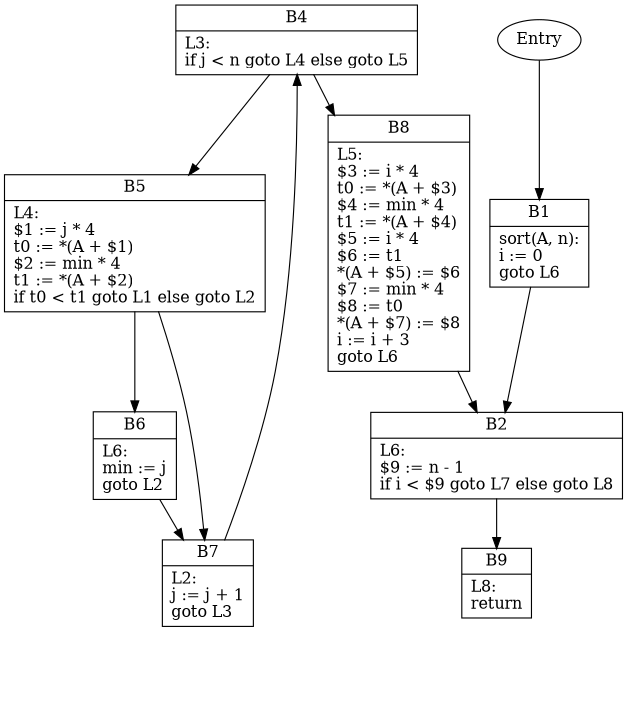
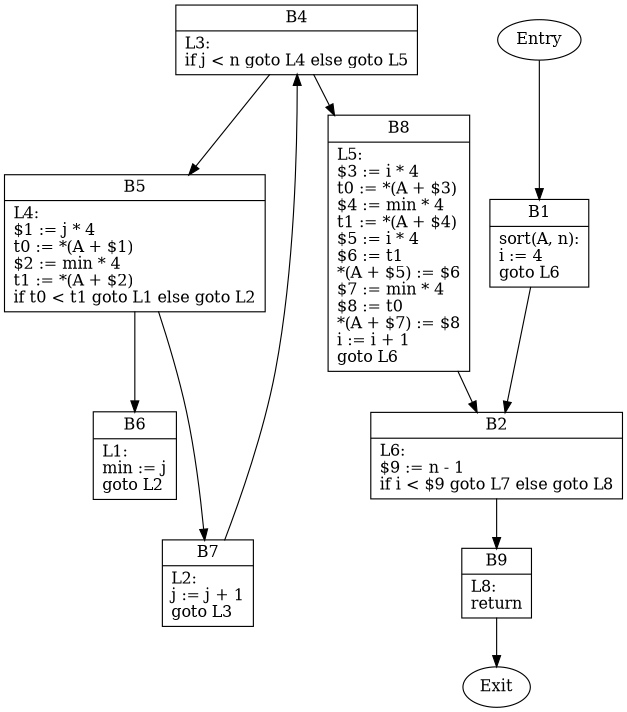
node "B1": text "i := 0" -> "i := 4"
node "B8": text "i := i + 3" -> "i := i + 1"
node "B6": text "L6:" -> "L1:"
edge "B6" -> "B7": removed
node "Exit": added
